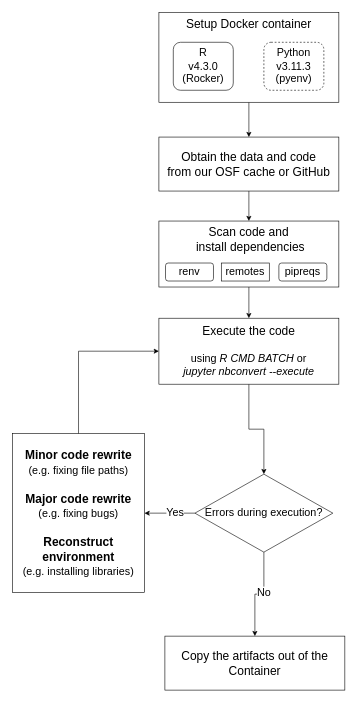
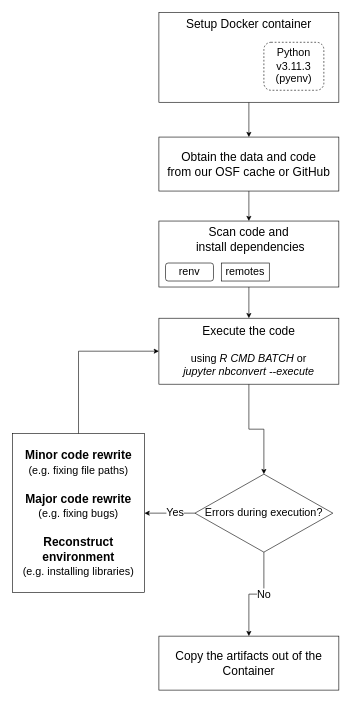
node "R v4.3.0(Rocker)": removed
node "pipreqs": removed
node "Copy the artifacts out of the Container": moved (255, 663) -> (249, 663)
